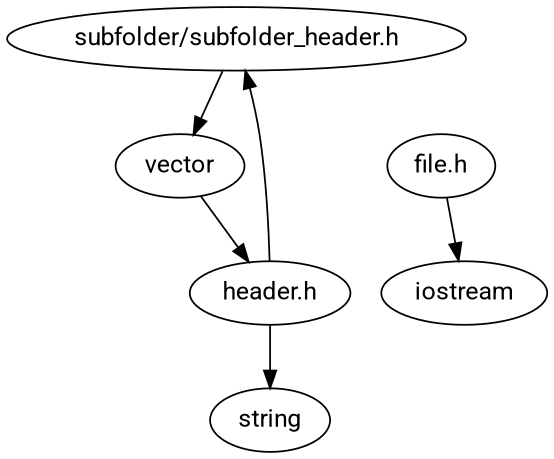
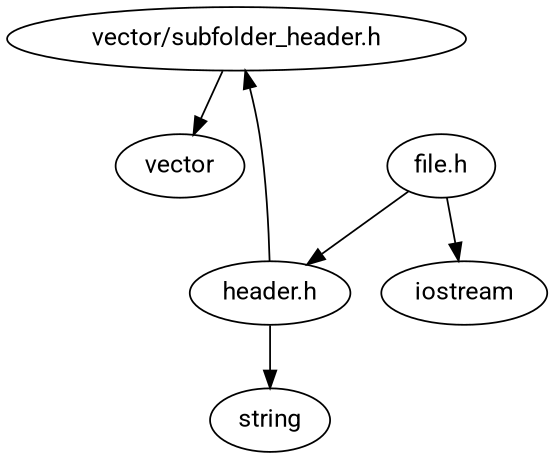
node "subfolder/subfolder_header.h": label "subfolder/subfolder_header.h" -> "vector/subfolder_header.h"
edge "vector" -> "header.h": now "file.h" -> "header.h"
